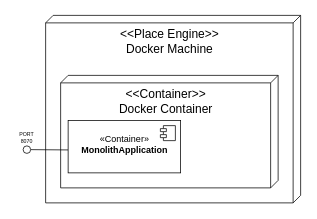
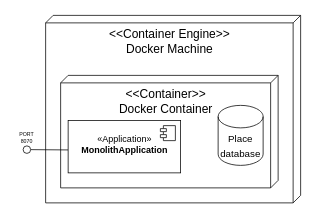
node "<<Place Engine>> Docker Machine": label "<<Place Engine>> Docker Machine" -> "<<Container Engine>> Docker Machine"
node "Place database": added
node "«Container» MonolithApplication": label "«Container» MonolithApplication" -> "«Application» MonolithApplication"
